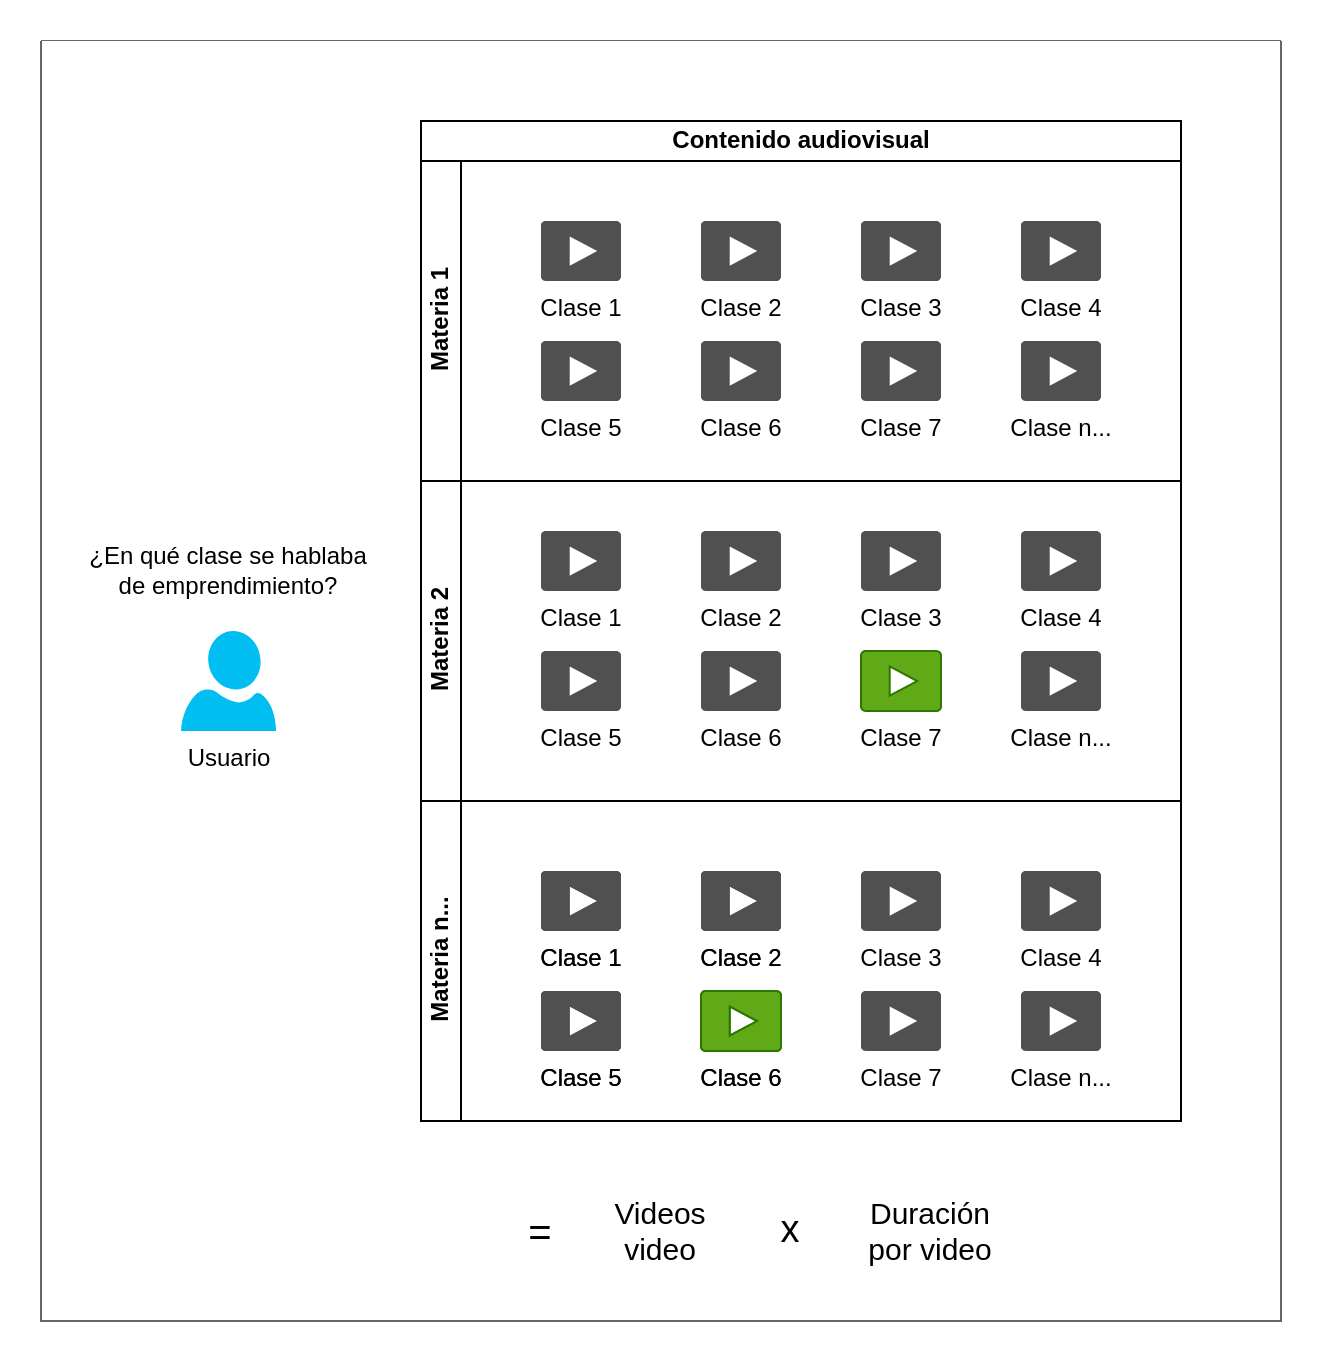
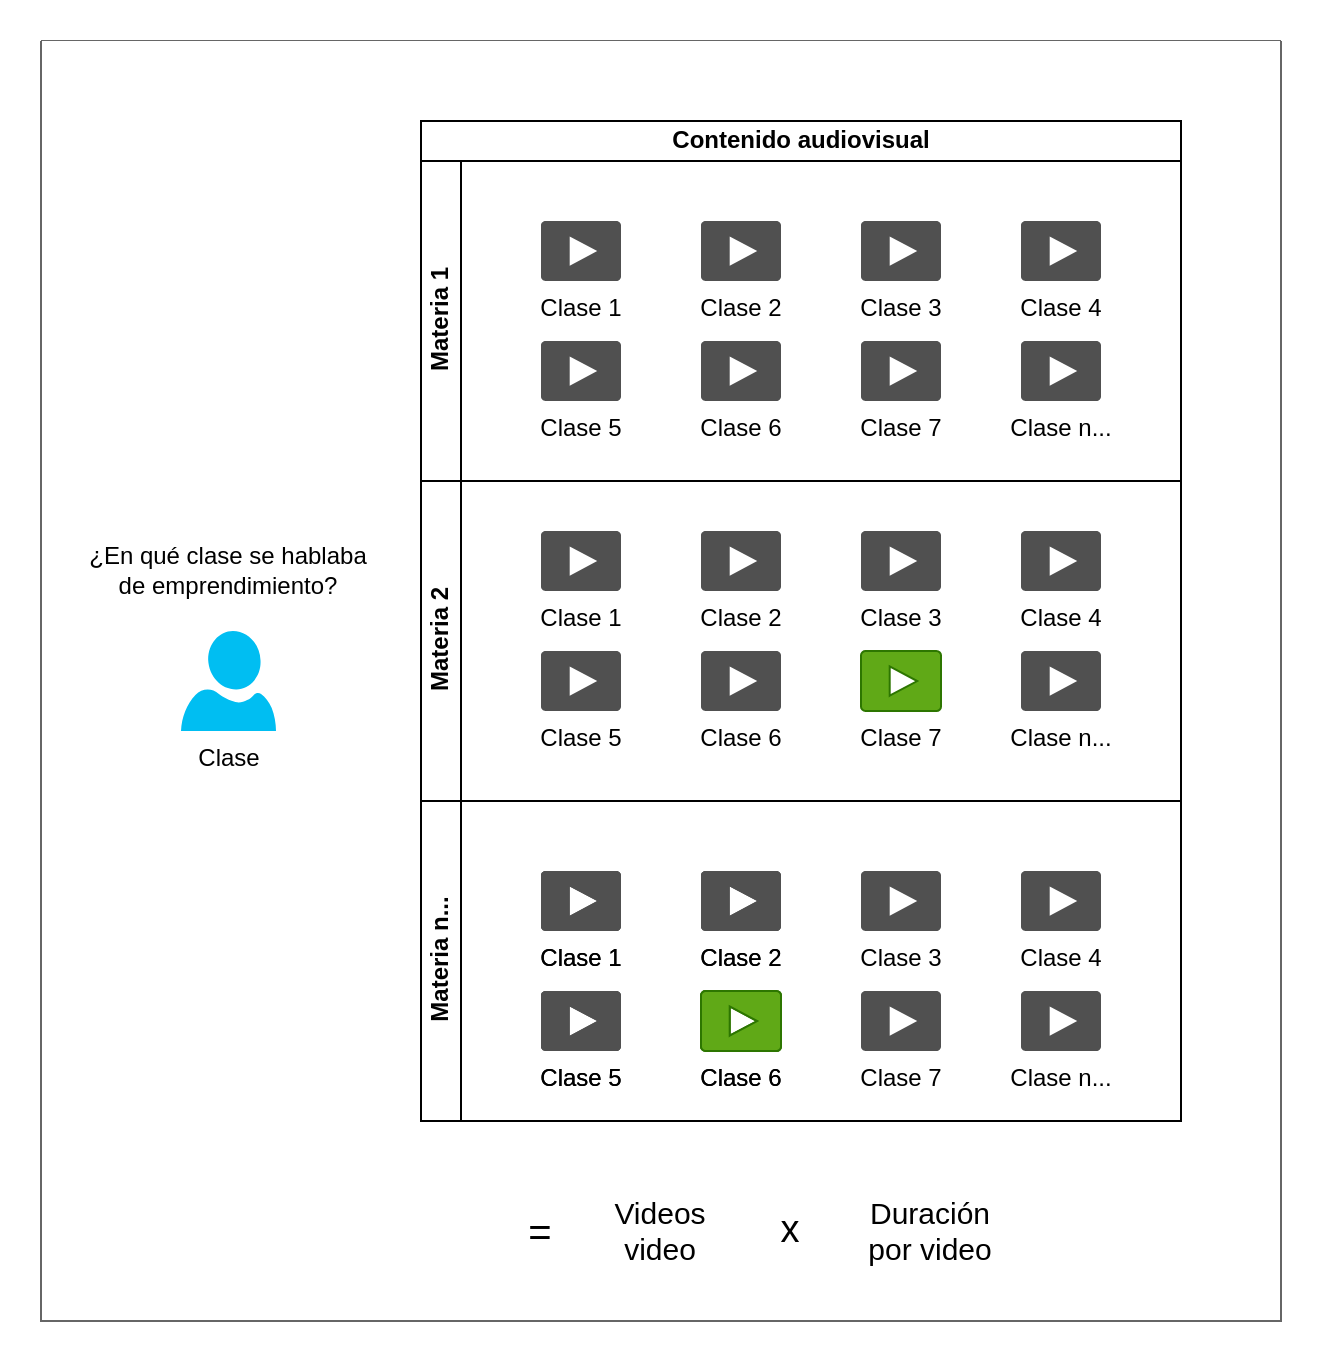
node "Usuario": label "Usuario" -> "Clase"
